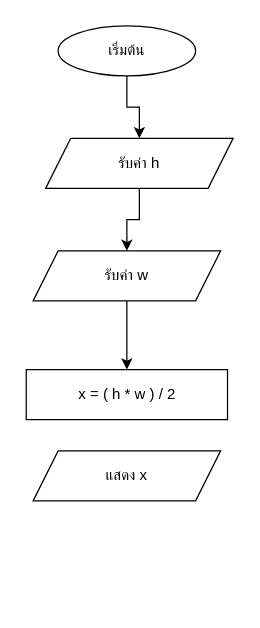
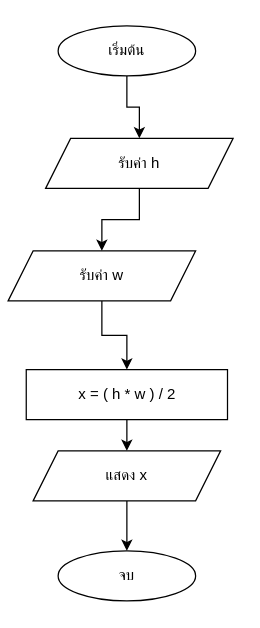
node "รับค่า w": moved (127, 276) -> (102, 276)
edge "x = ( h * w ) / 2" -> "แสดง x": added
edge "แสดง x" -> "จบ": added
node "จบ": added
